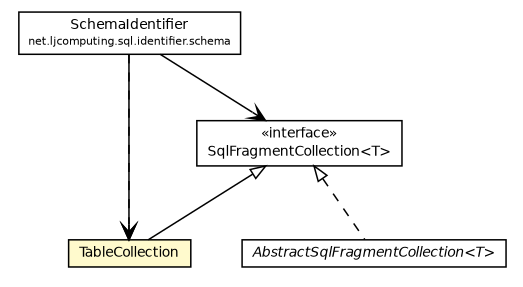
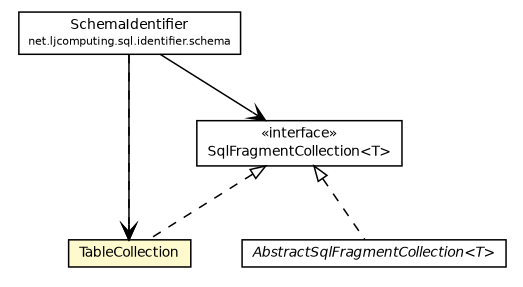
edge "TableCollection" -> "SqlFragmentCollection<T>": style solid -> dashed
